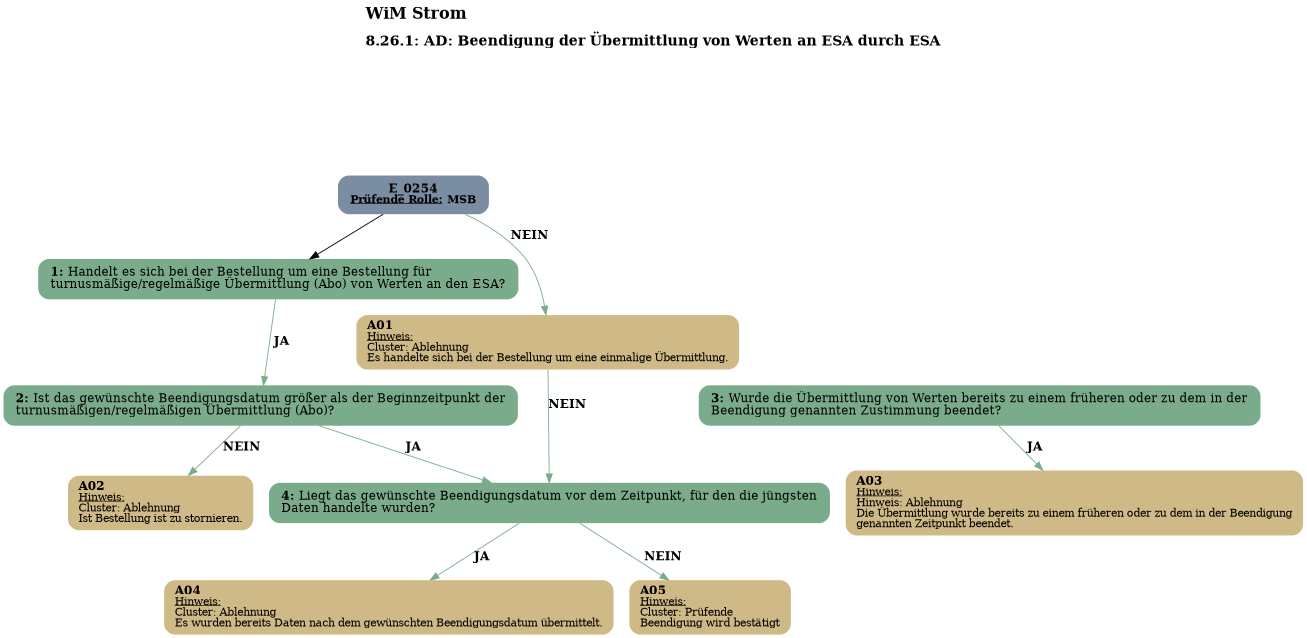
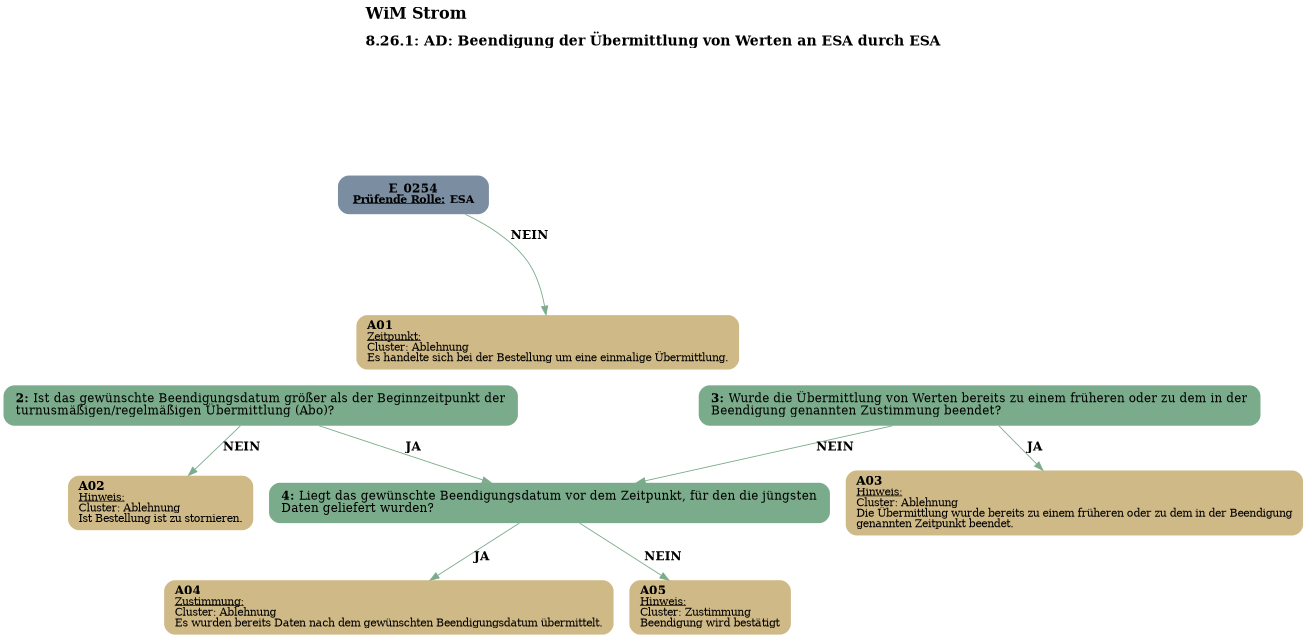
node "E_0254": text "MSB" -> "ESA"
node "1:": removed
node "A01": text "Hinweis:" -> "Zeitpunkt:"
edge "A01" -> "4:": now "3:" -> "4:"
node "A03": text "Hinweis: Ablehnung" -> "Cluster: Ablehnung"
node "4:": text "Daten handelte wurden?" -> "Daten geliefert wurden?"
node "A04": text "Hinweis:" -> "Zustimmung:"
node "A05": text "Cluster: Prüfende" -> "Cluster: Zustimmung"
